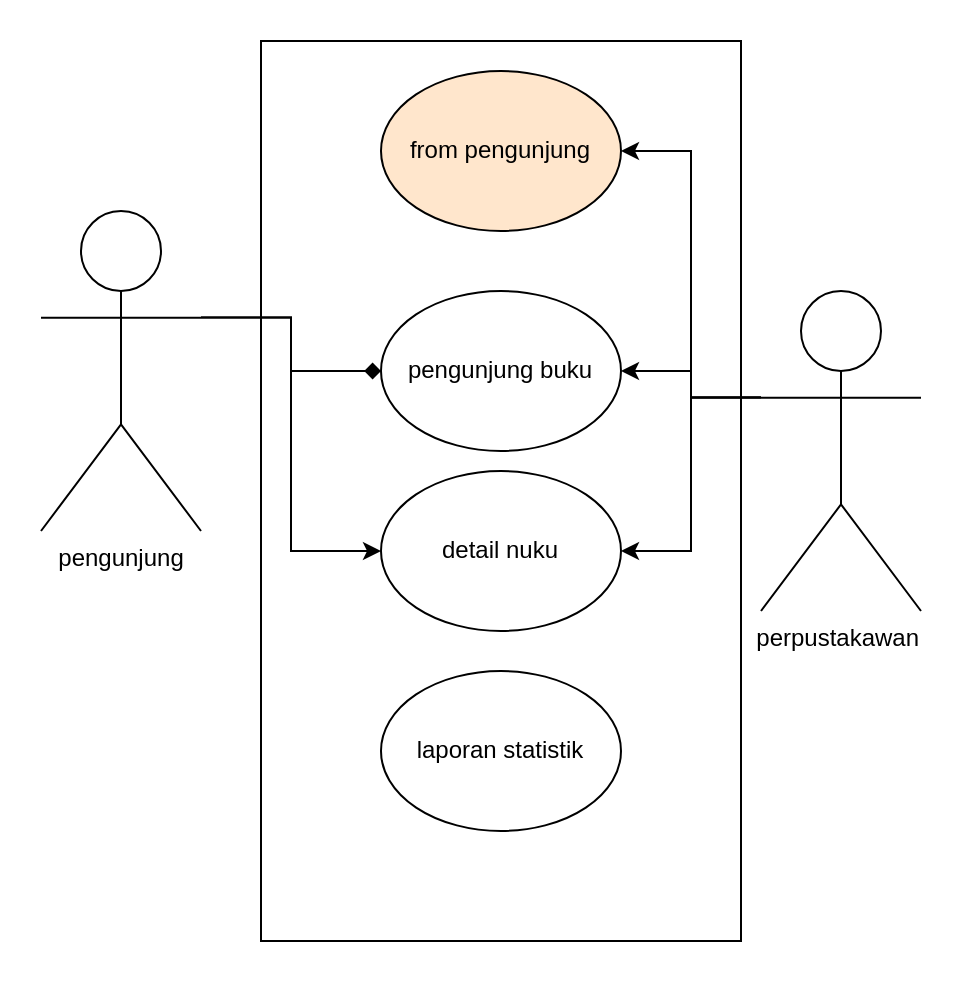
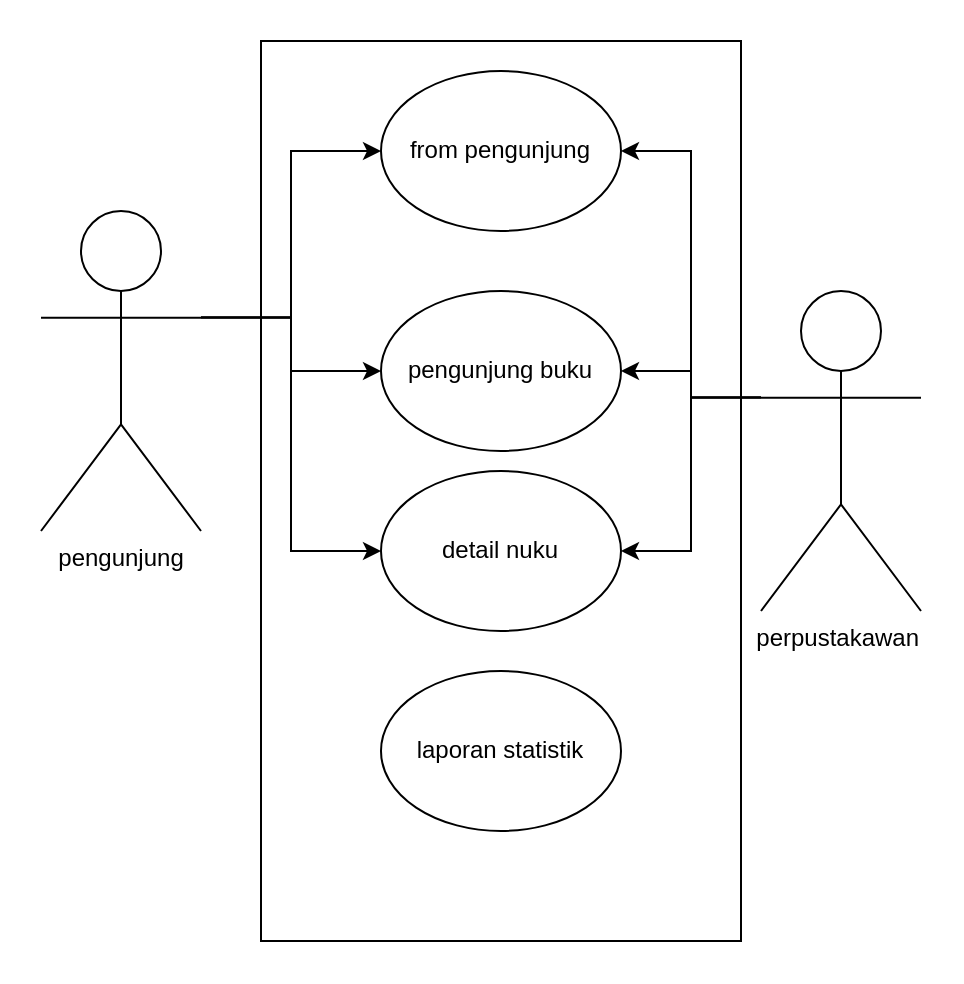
node "from pengunjung": fillcolor #ffe6cc -> #ffffff
edge "pengunjung" -> "from pengunjung": added
edge "pengunjung" -> "pengunjung buku": arrowhead diamond -> classic
